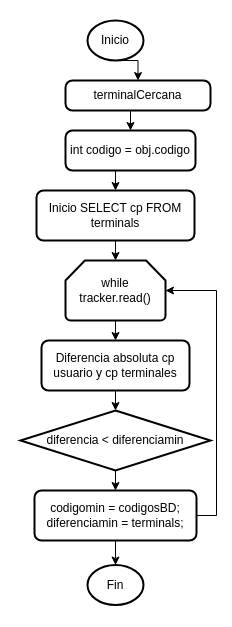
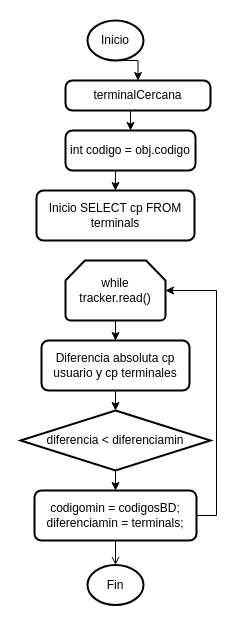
edge "Inicio SELECT cp FROM terminals" -> "while tracker.read()": removed
edge "codigomin = codigosBD; diferenciamin = terminals;" -> "Fin": arrowhead classic -> open
